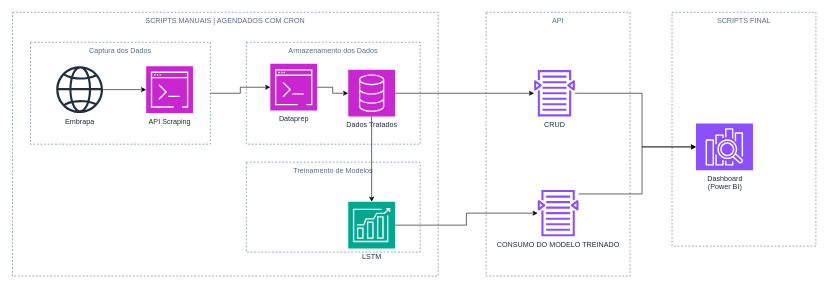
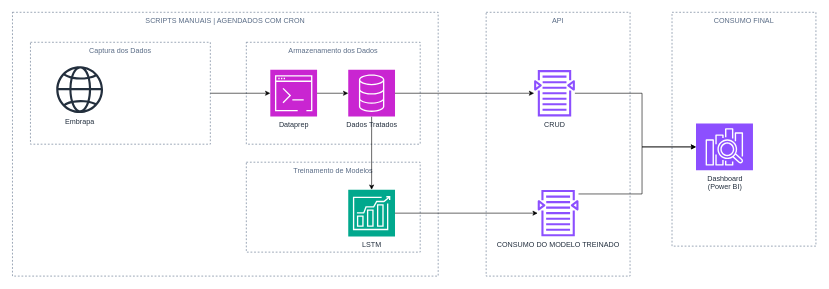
node "SCRIPTS FINAL": label "SCRIPTS FINAL" -> "CONSUMO FINAL"
node "Dataprep": moved (294, 87) -> (294, 93)
edge "Embrapa" -> "API Scraping": removed
node "API Scraping": removed
node "LSTM": moved (372, 225) -> (372, 213)
